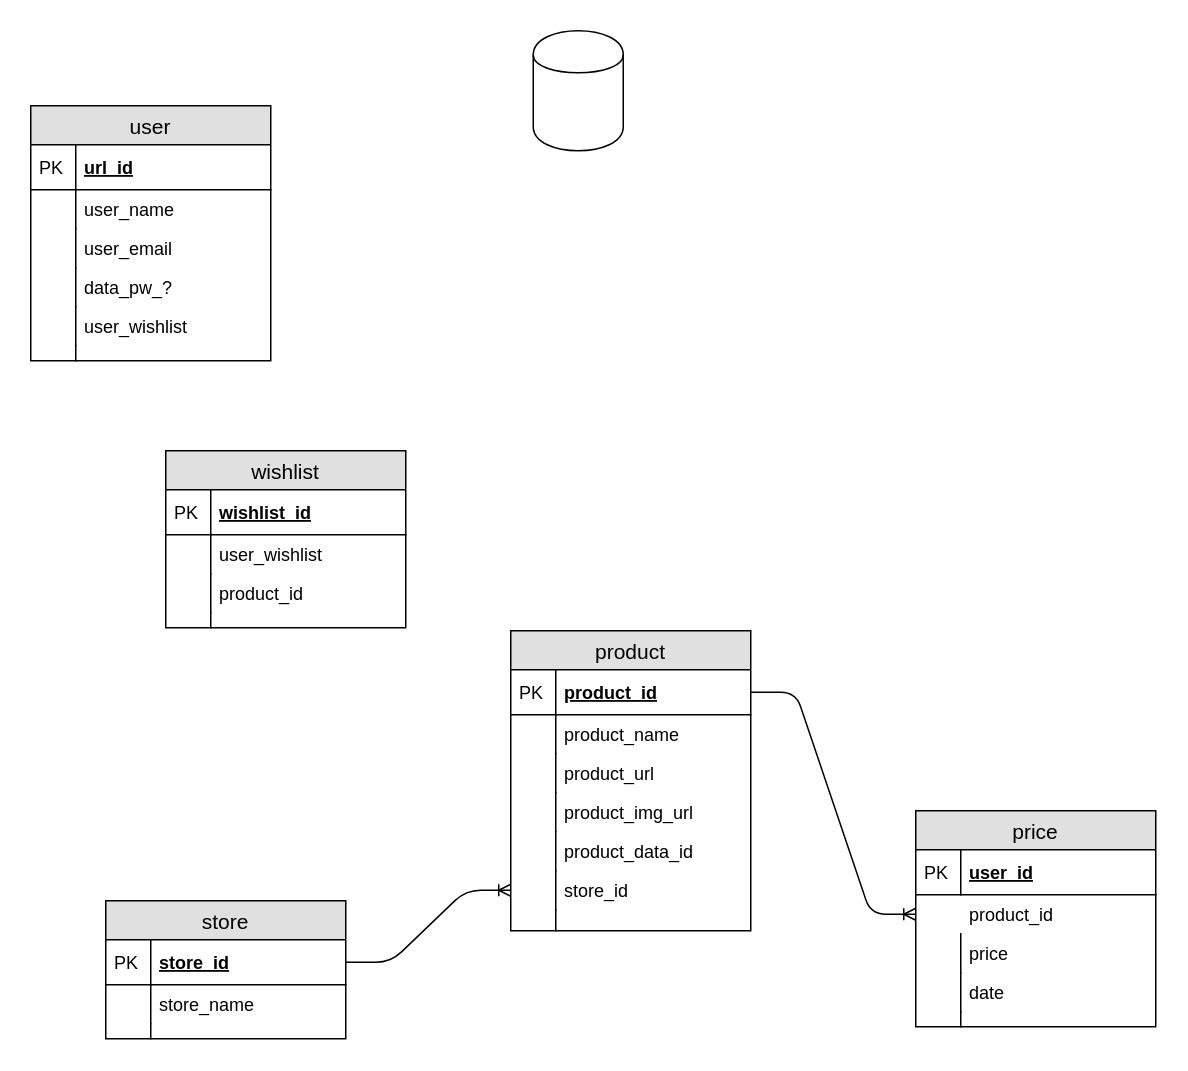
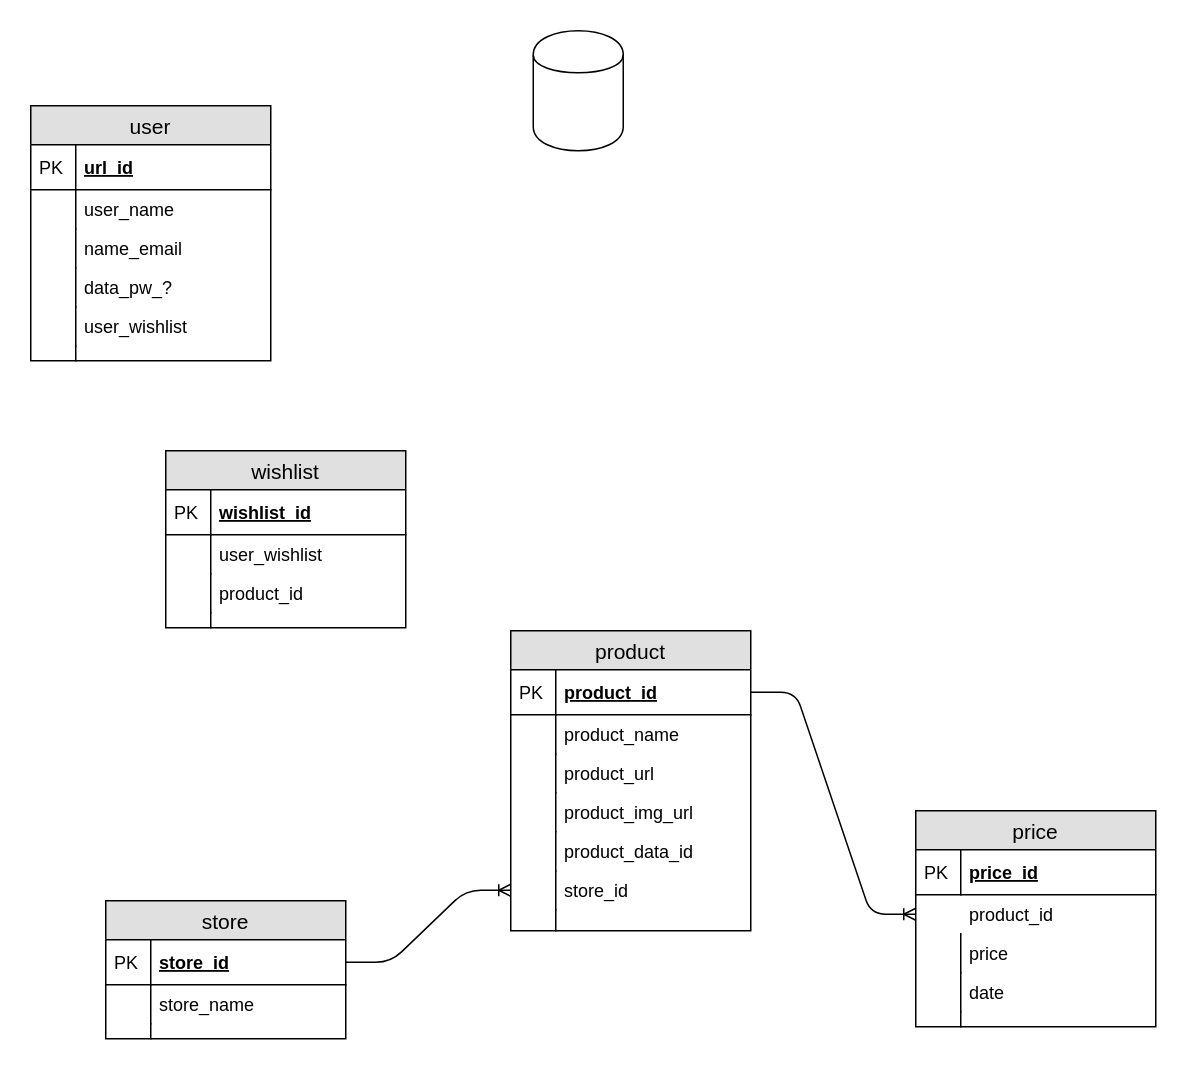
node "user_email": label "user_email" -> "name_email"
node "user_id": label "user_id" -> "price_id"
